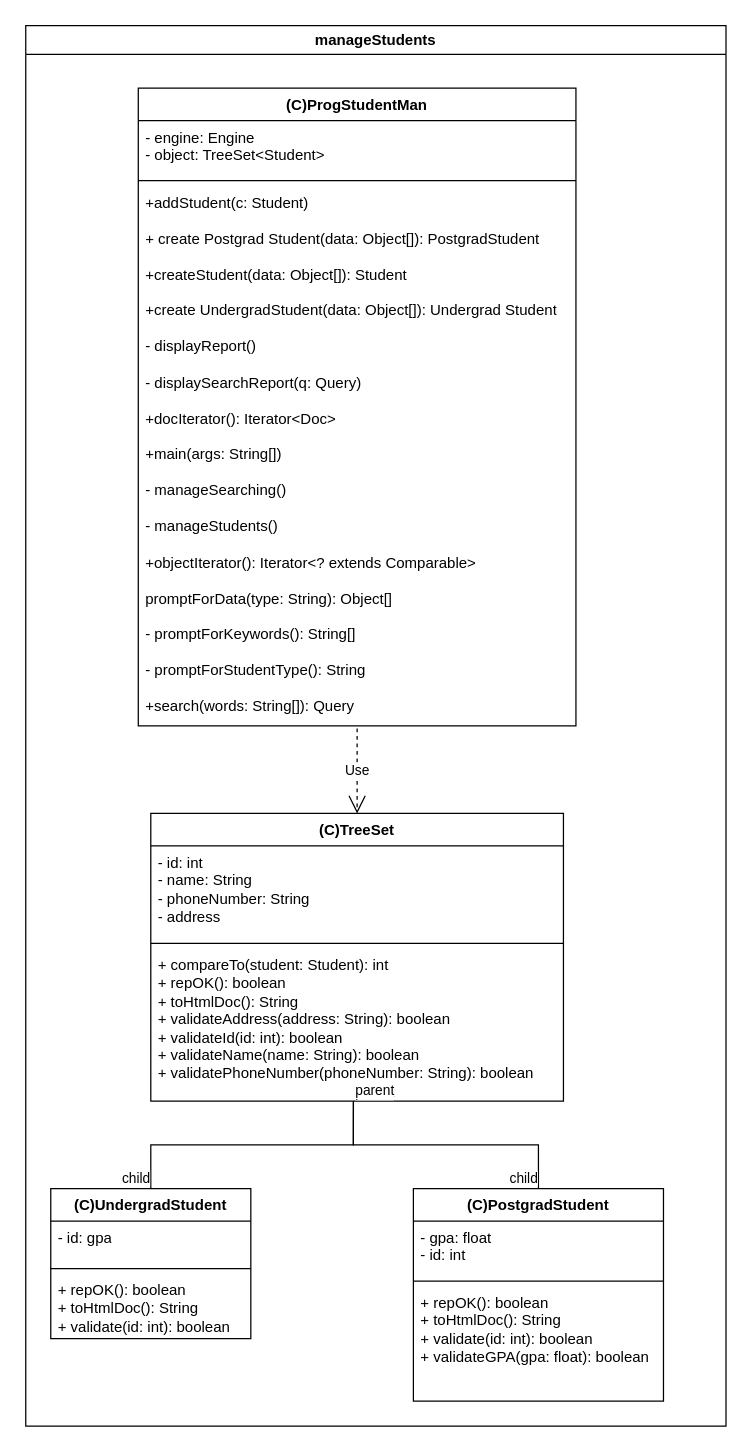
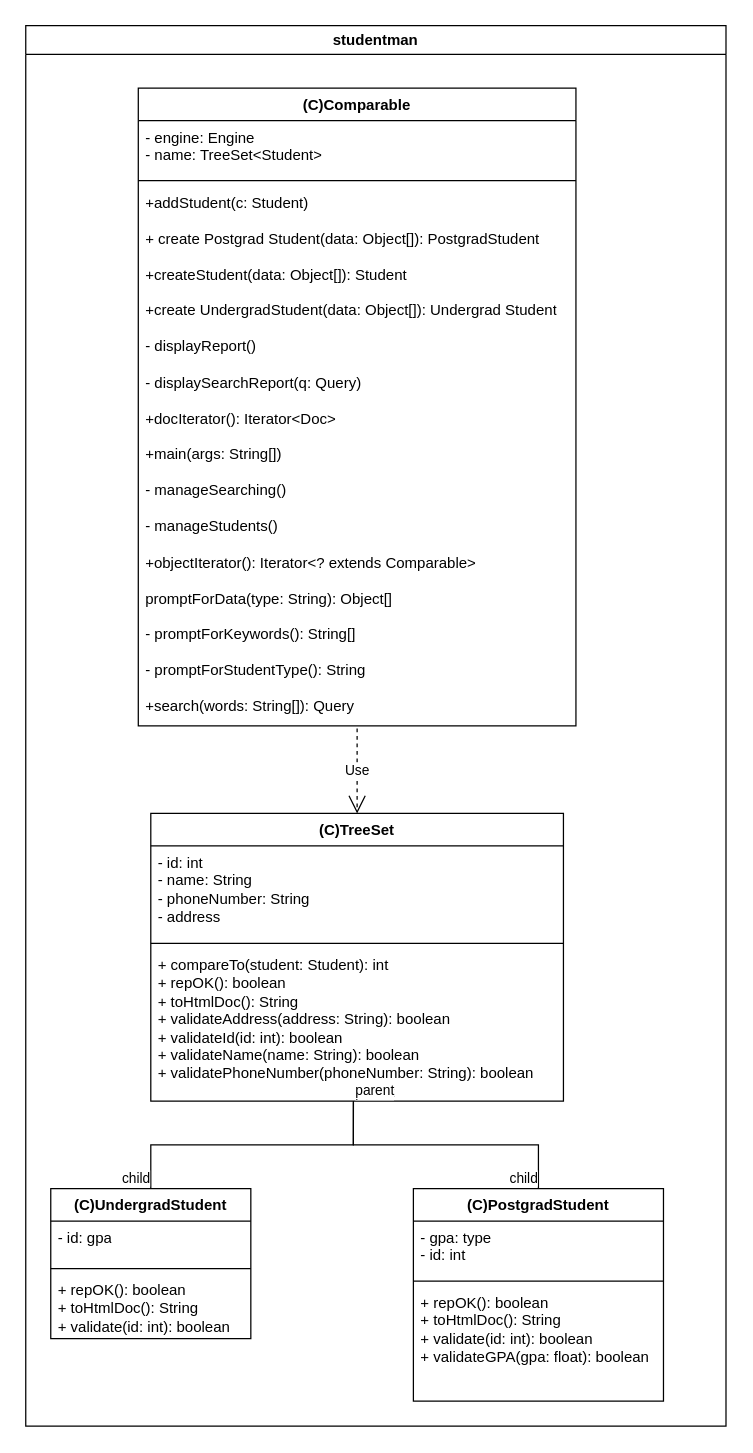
node "manageStudents": label "manageStudents" -> "studentman"
node "(C)ProgStudentMan": label "(C)ProgStudentMan" -> "(C)Comparable"
node "- engine: Engine - object: TreeSet<Student>": label "- engine: Engine - object: TreeSet<Student>" -> "- engine: Engine - name: TreeSet<Student>"
node "- gpa: float - id: int": label "- gpa: float - id: int" -> "- gpa: type - id: int"
